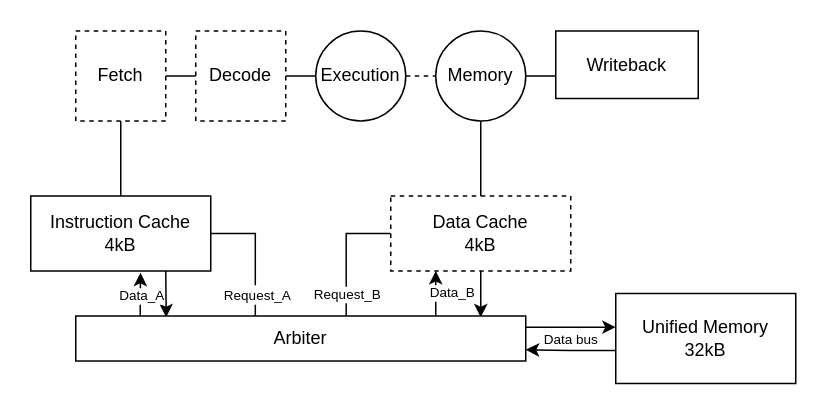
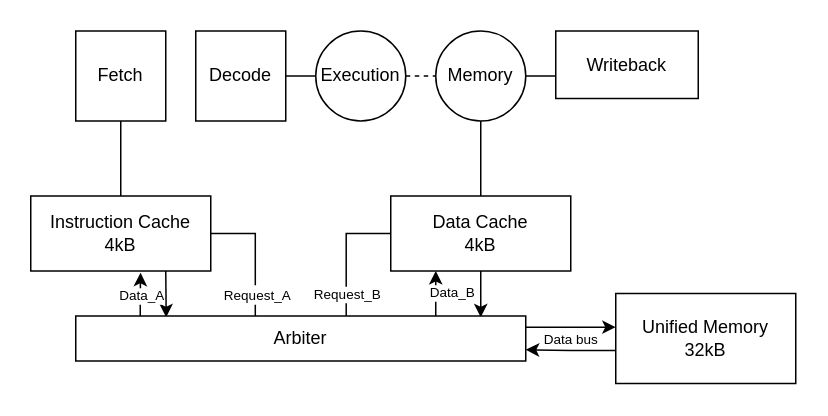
node "Fetch": style dashed -> solid
edge "Fetch" -- "Decode": removed
node "Decode": style dashed -> solid
node "Data Cache 4kB": style dashed -> solid
